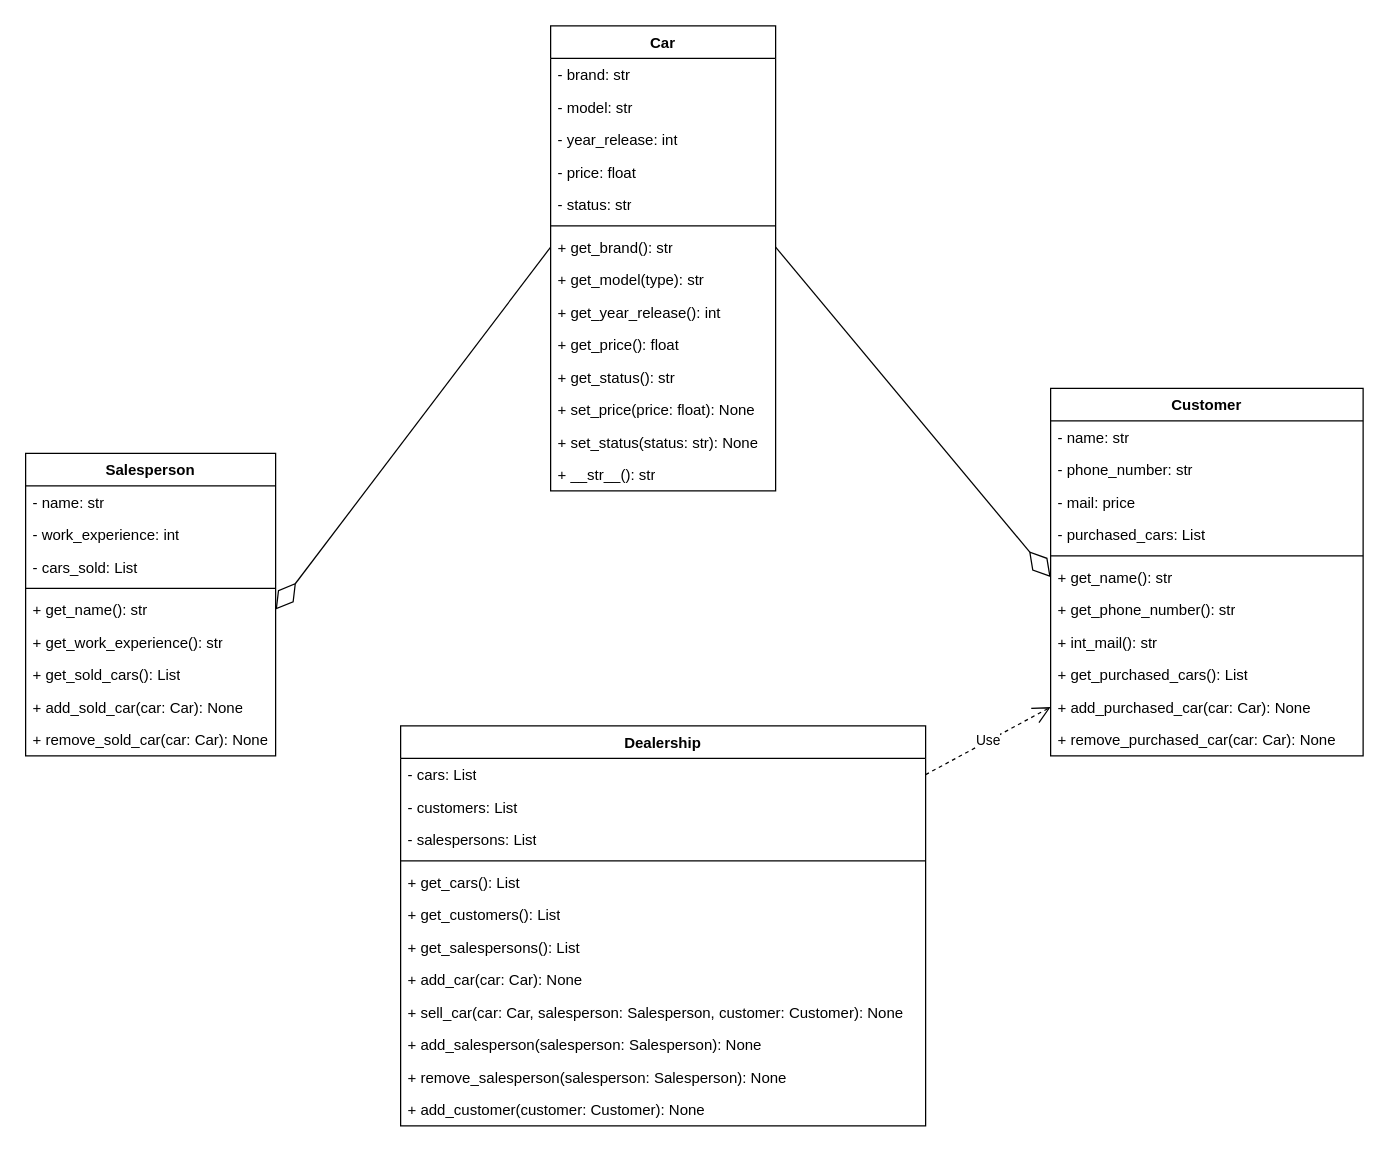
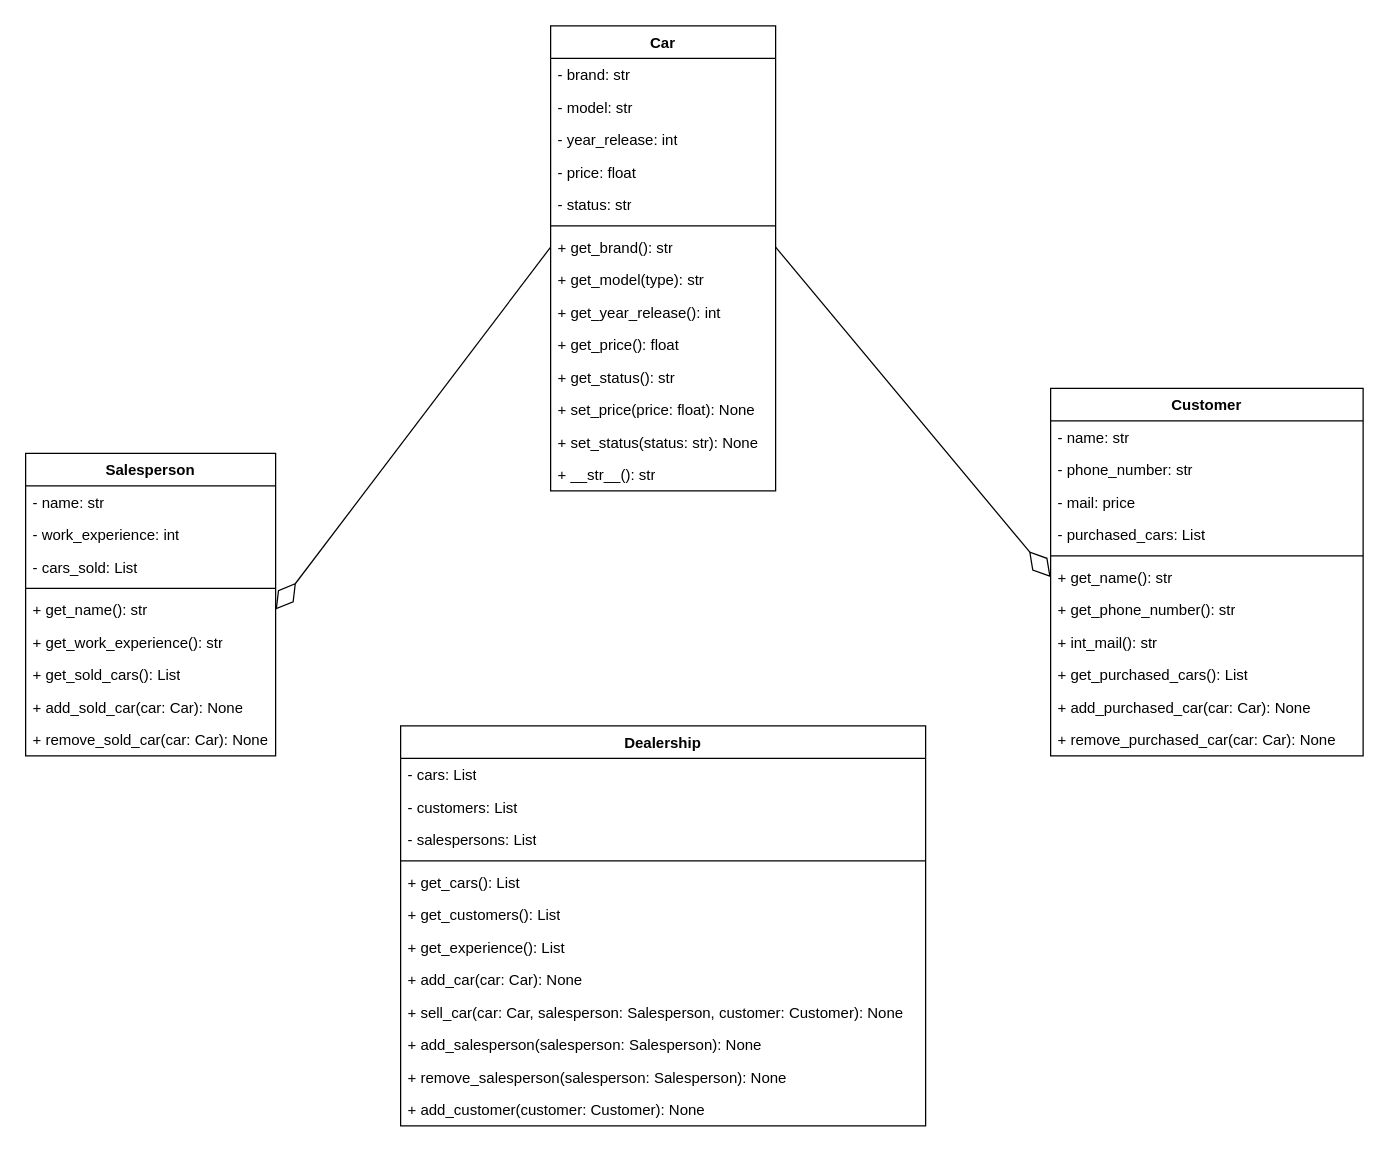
edge "- cars: List" -> "+ add_purchased_car(car: Car): None": removed, label "Use"
node "+ get_salespersons(): List": label "+ get_salespersons(): List" -> "+ get_experience(): List"
